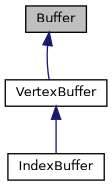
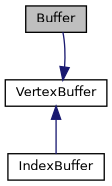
edge "VertexBuffer" -> "Buffer": reversed
